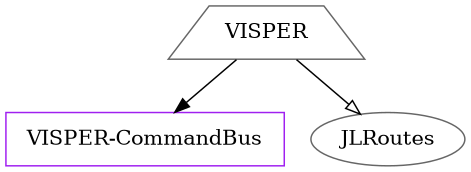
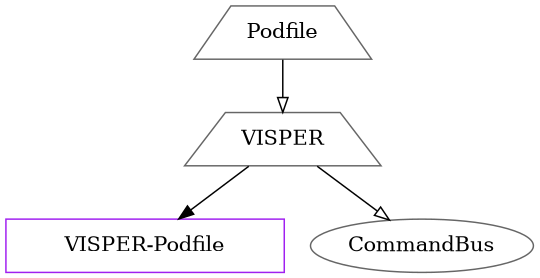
node "Podfile": added
node "VISPER-CommandBus": label "VISPER-CommandBus" -> "VISPER-Podfile"
node "JLRoutes": label "JLRoutes" -> "CommandBus"
